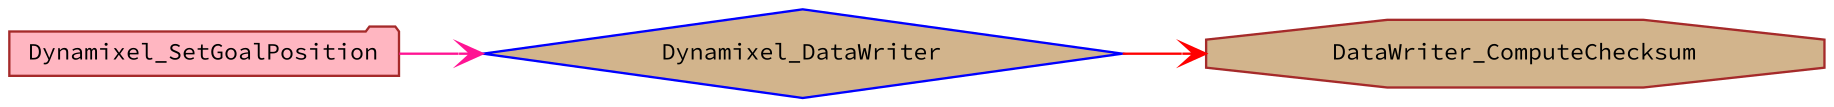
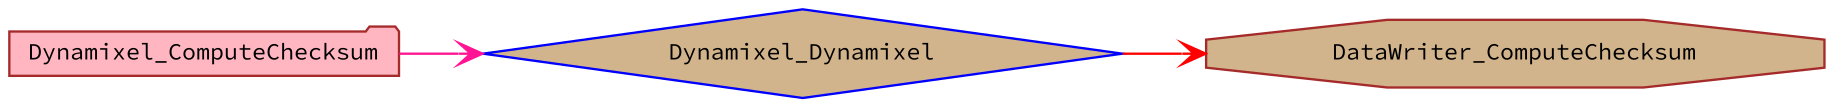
node "Dynamixel_SetGoalPosition": label "Dynamixel_SetGoalPosition" -> "Dynamixel_ComputeChecksum"
node "Dynamixel_DataWriter": label "Dynamixel_DataWriter" -> "Dynamixel_Dynamixel"
